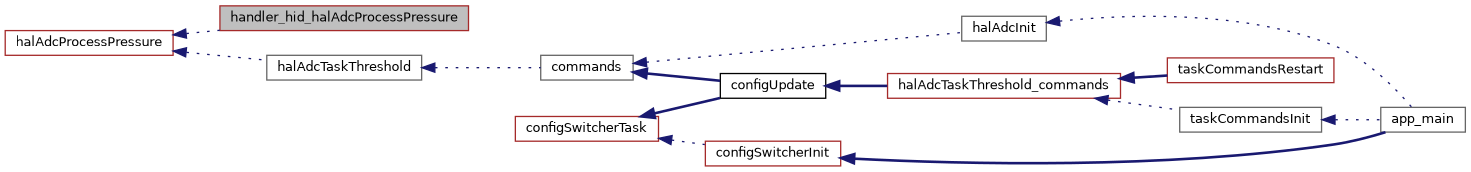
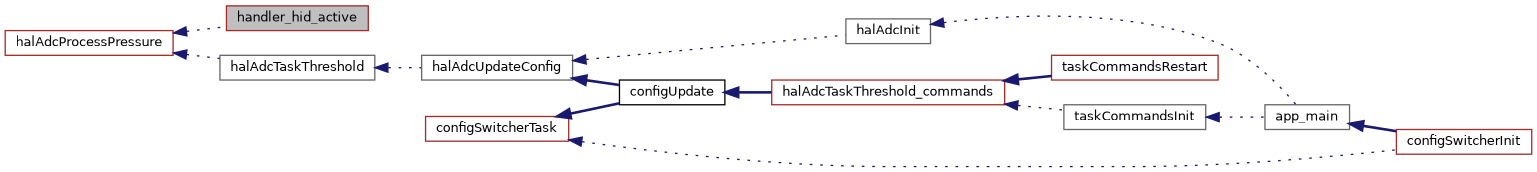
node "handler_hid_halAdcProcessPressure": label "handler_hid_halAdcProcessPressure" -> "handler_hid_active"
node "commands": label "commands" -> "halAdcUpdateConfig"
edge "app_main" -> "configSwitcherInit": reversed
